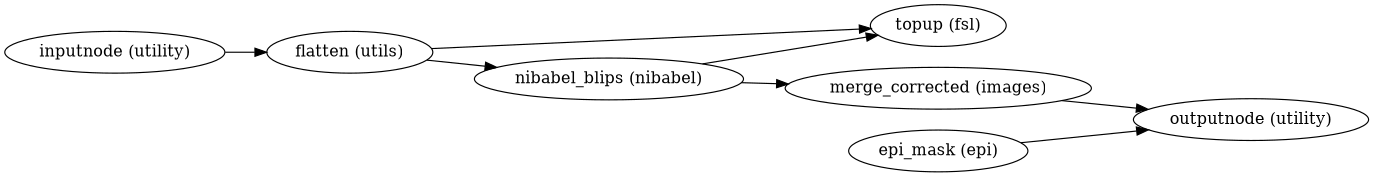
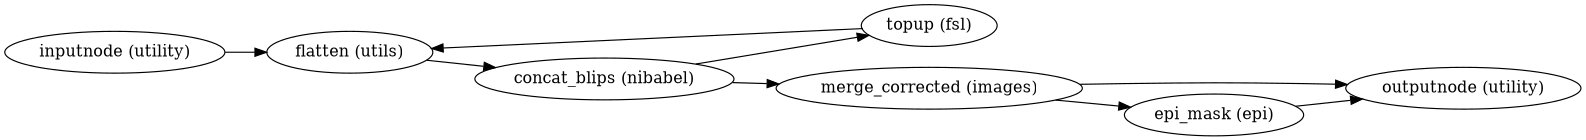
edge "flatten (utils)" -> "topup (fsl)": reversed
node "nibabel_blips (nibabel)": label "nibabel_blips (nibabel)" -> "concat_blips (nibabel)"
edge "merge_corrected (images)" -> "epi_mask (epi)": added
